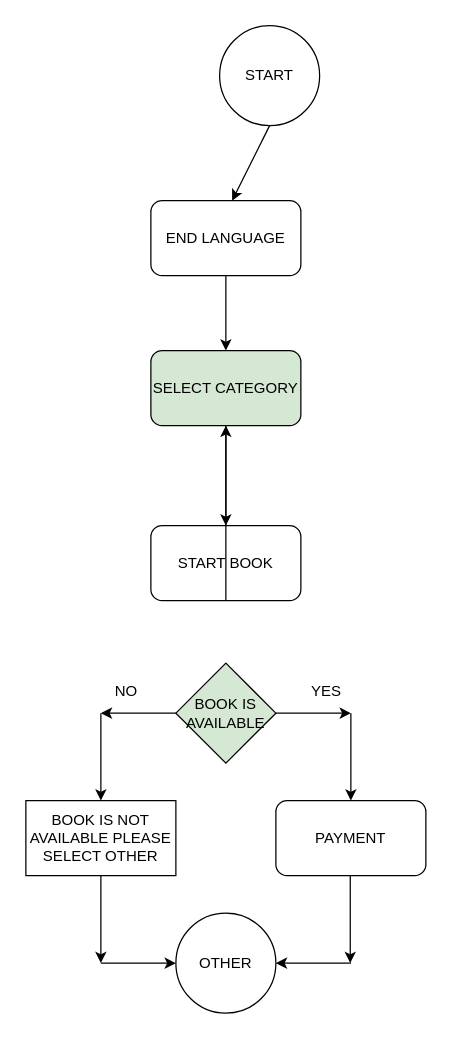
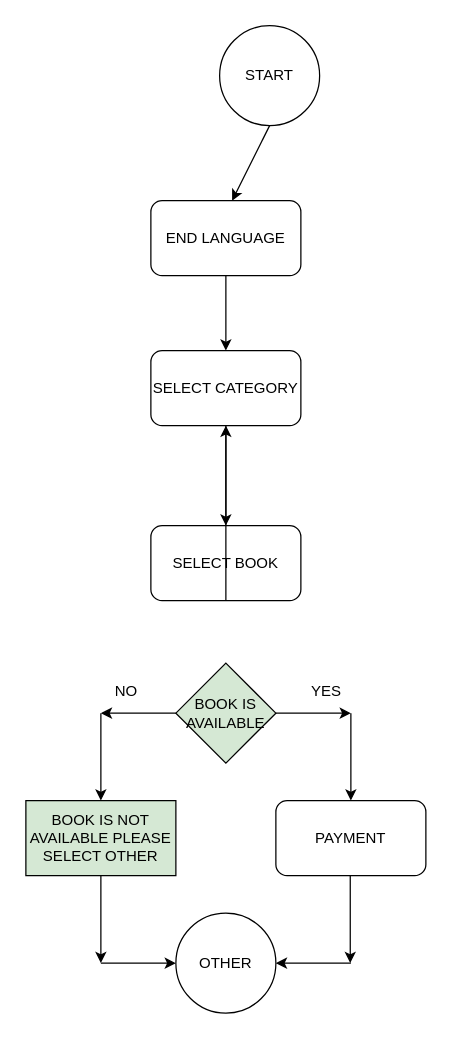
node "SELECT CATEGORY": fillcolor #d5e8d4 -> #ffffff
node "START BOOK": label "START BOOK" -> "SELECT BOOK"
node "BOOK IS NOT AVAILABLE PLEASE SELECT OTHER": fillcolor #ffffff -> #d5e8d4
